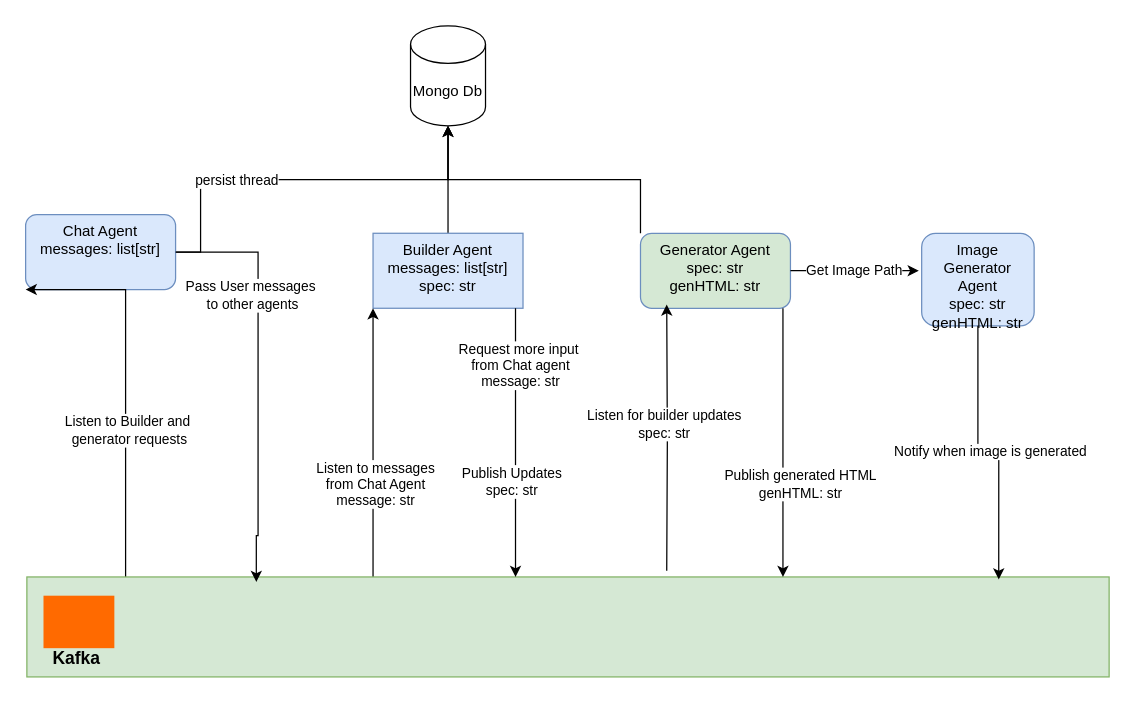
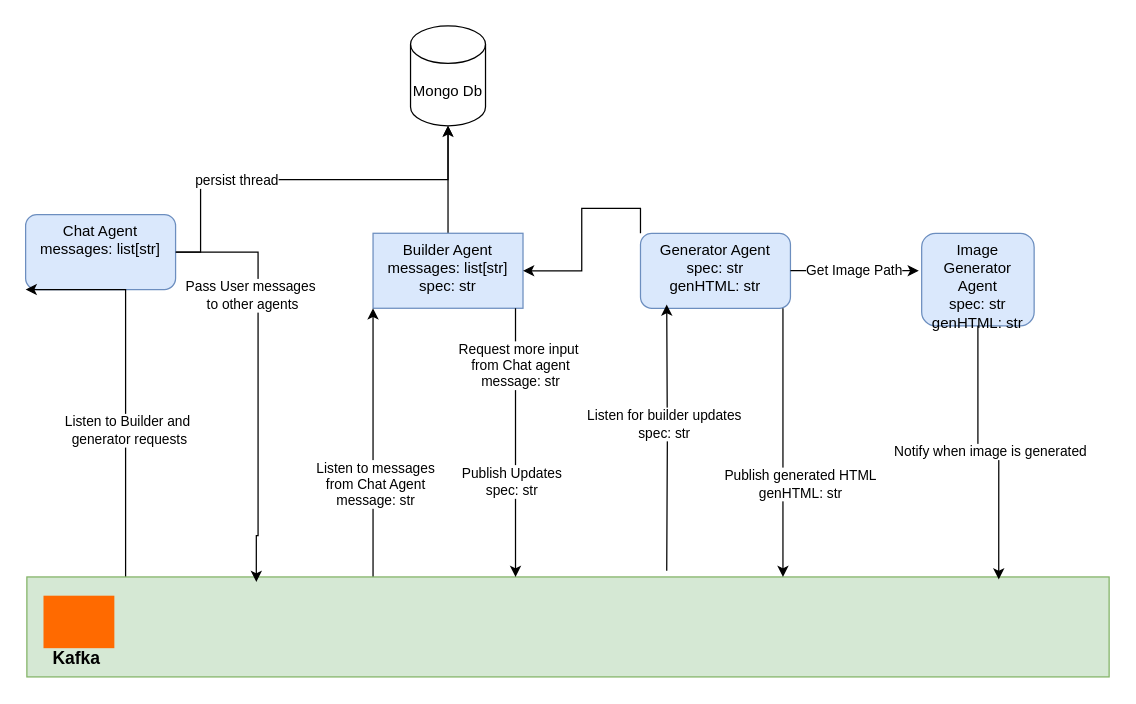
edge "Generator Agent spec: str genHTML: str" -> "Mongo Db": now "Generator Agent spec: str genHTML: str" -> "Builder Agent messages: list[str] spec: str"
node "Generator Agent spec: str genHTML: str": fillcolor #d5e8d4 -> #dae8fc
